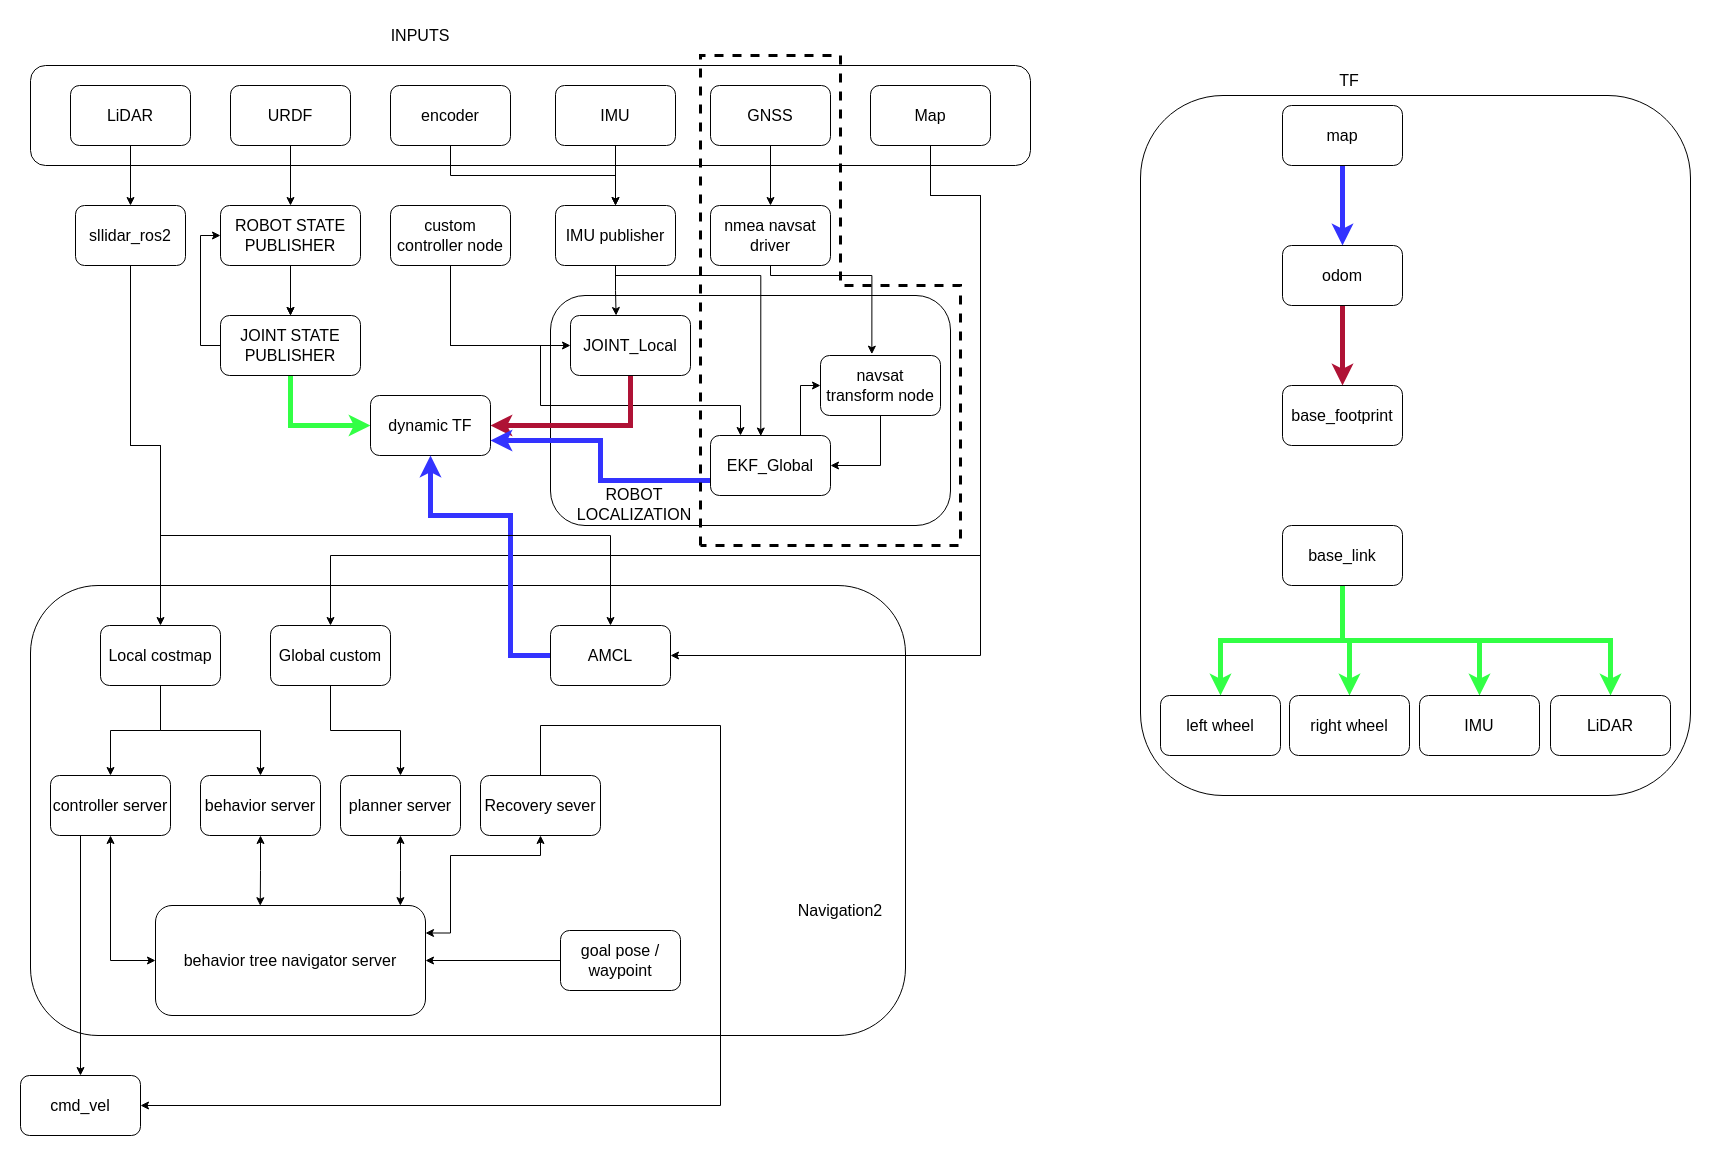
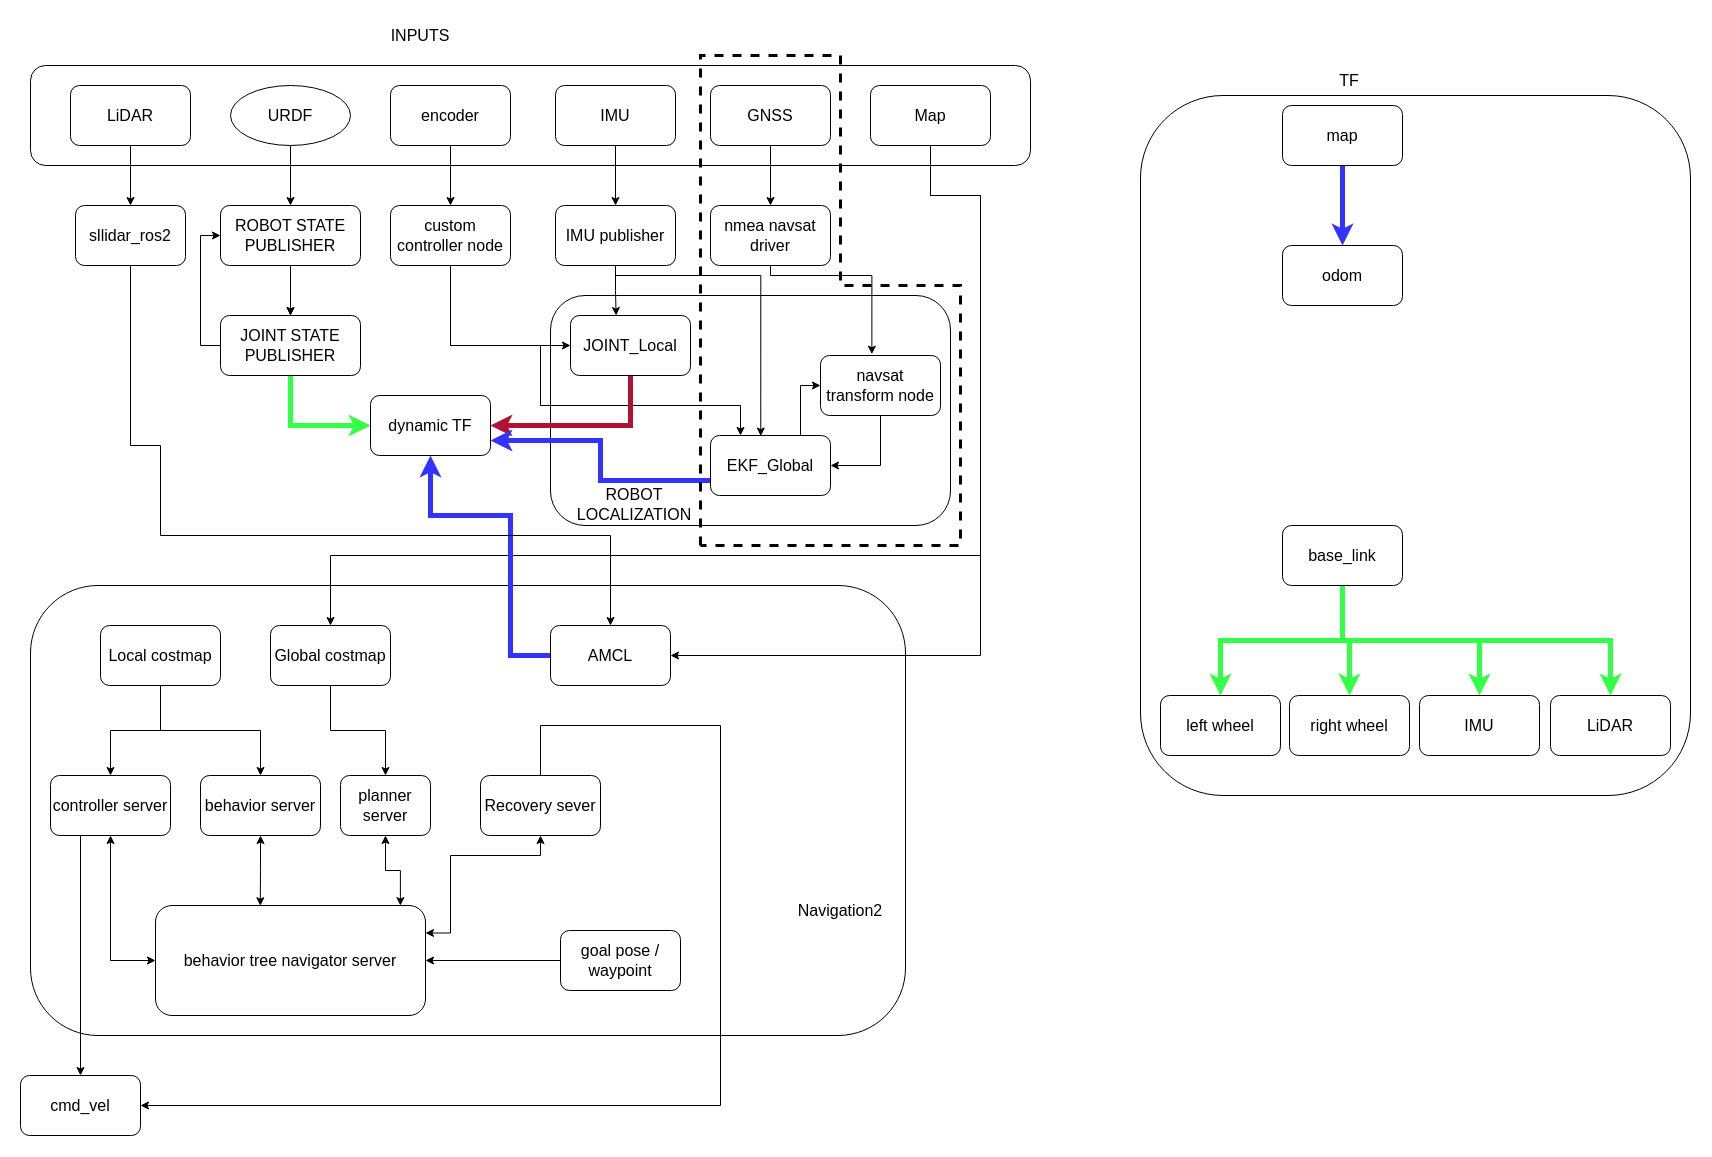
node "URDF": shape rounded rectangle -> ellipse
edge "encoder" -> "IMU publisher": now "encoder" -> "custom controller node"
edge "odom" -> "base_footprint": removed
node "base_footprint": removed
edge "sllidar_ros2" -> "Local costmap": removed
node "Global custom": label "Global custom" -> "Global costmap"
node "planner server": size 120x60 -> 90x60
